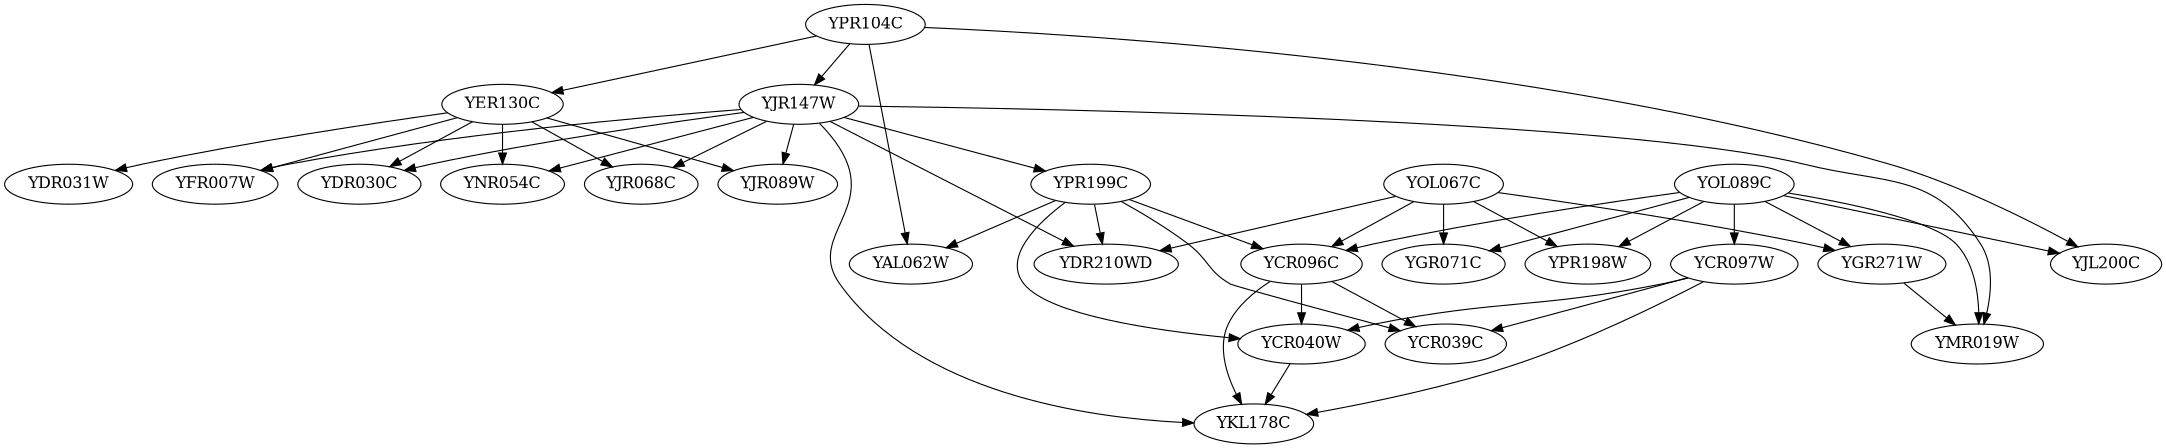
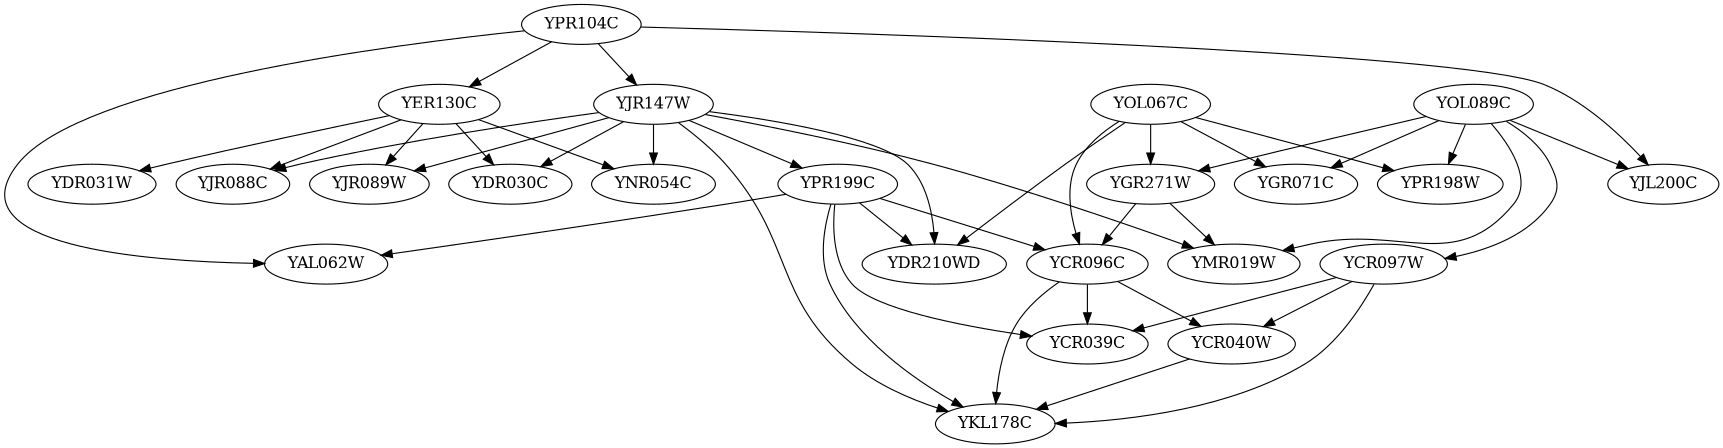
node "YFR007W": removed
node "YJR068C": label "YJR068C" -> "YJR088C"
edge "YOL089C" -> "YCR096C": now "YGR271W" -> "YCR096C"
edge "YPR199C" -> "YCR040W": now "YPR199C" -> "YKL178C"
